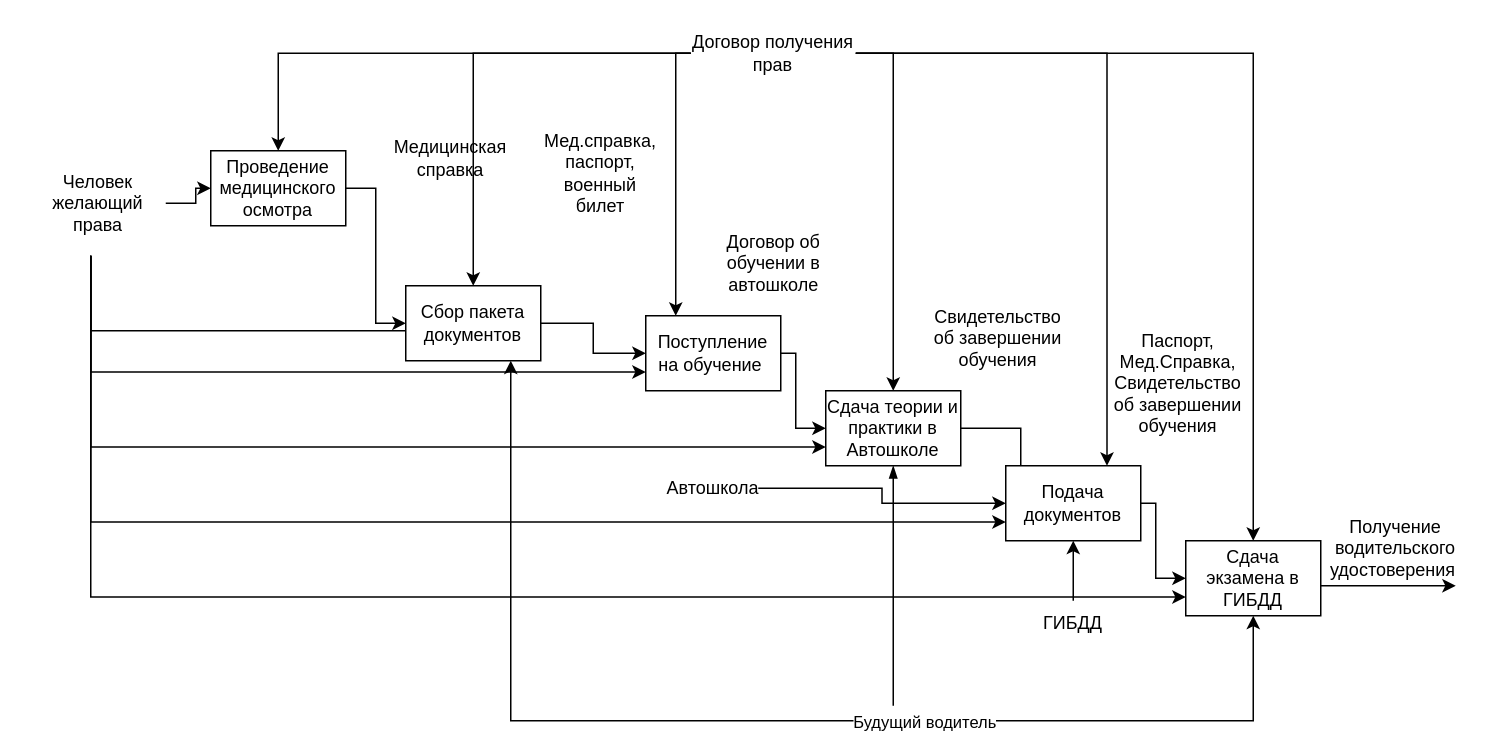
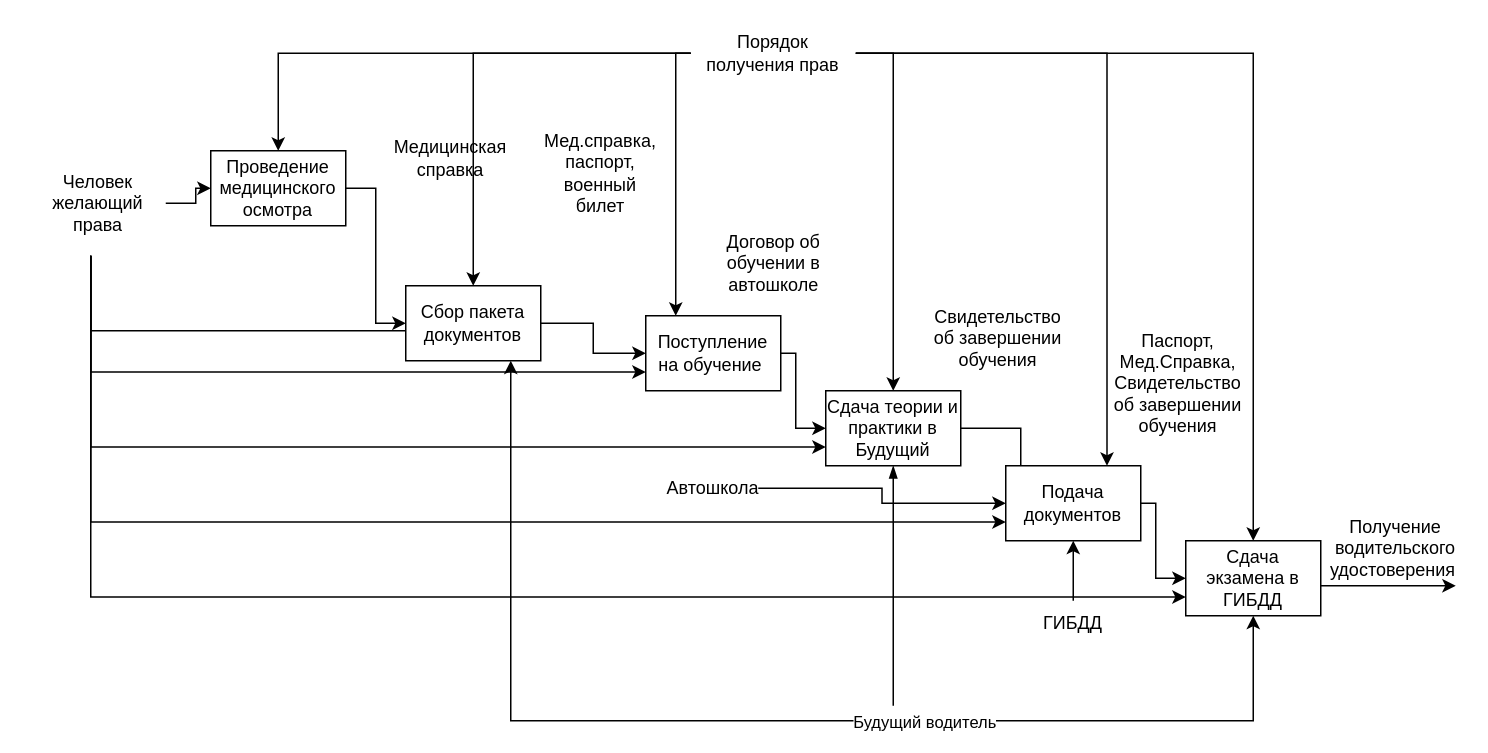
node "Договор получения прав": label "Договор получения прав" -> "Порядок получения прав"
node "Сдача теории и практики в Автошколе": label "Сдача теории и практики в Автошколе" -> "Сдача теории и практики в Будущий"
